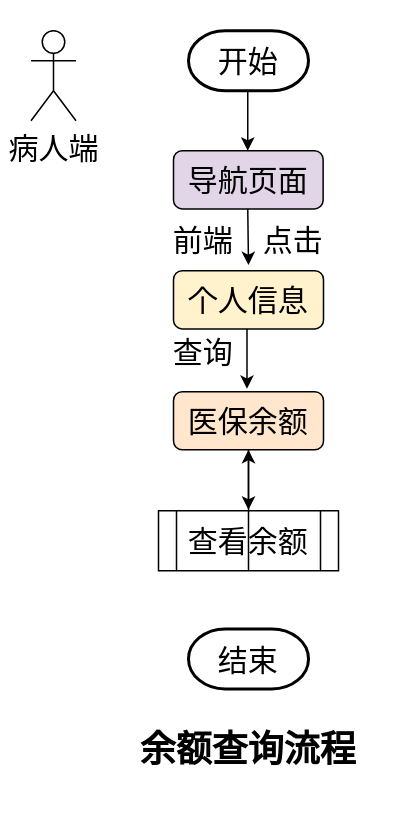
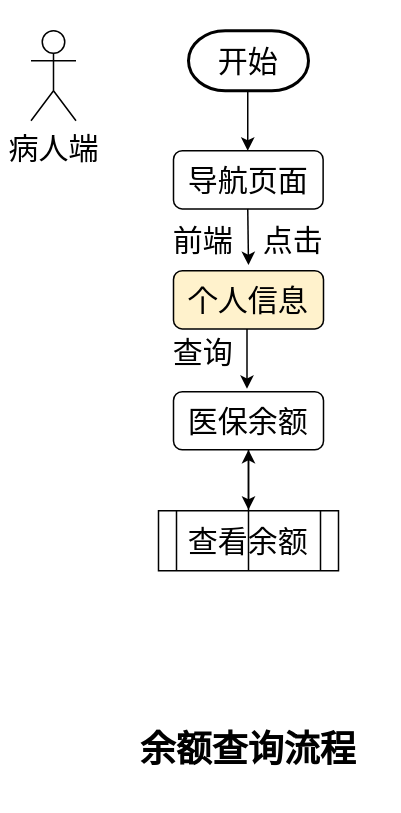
node "导航页面": fillcolor #e1d5e7 -> #ffffff
node "医保余额": fillcolor #ffe6cc -> #ffffff
node "结束": removed
